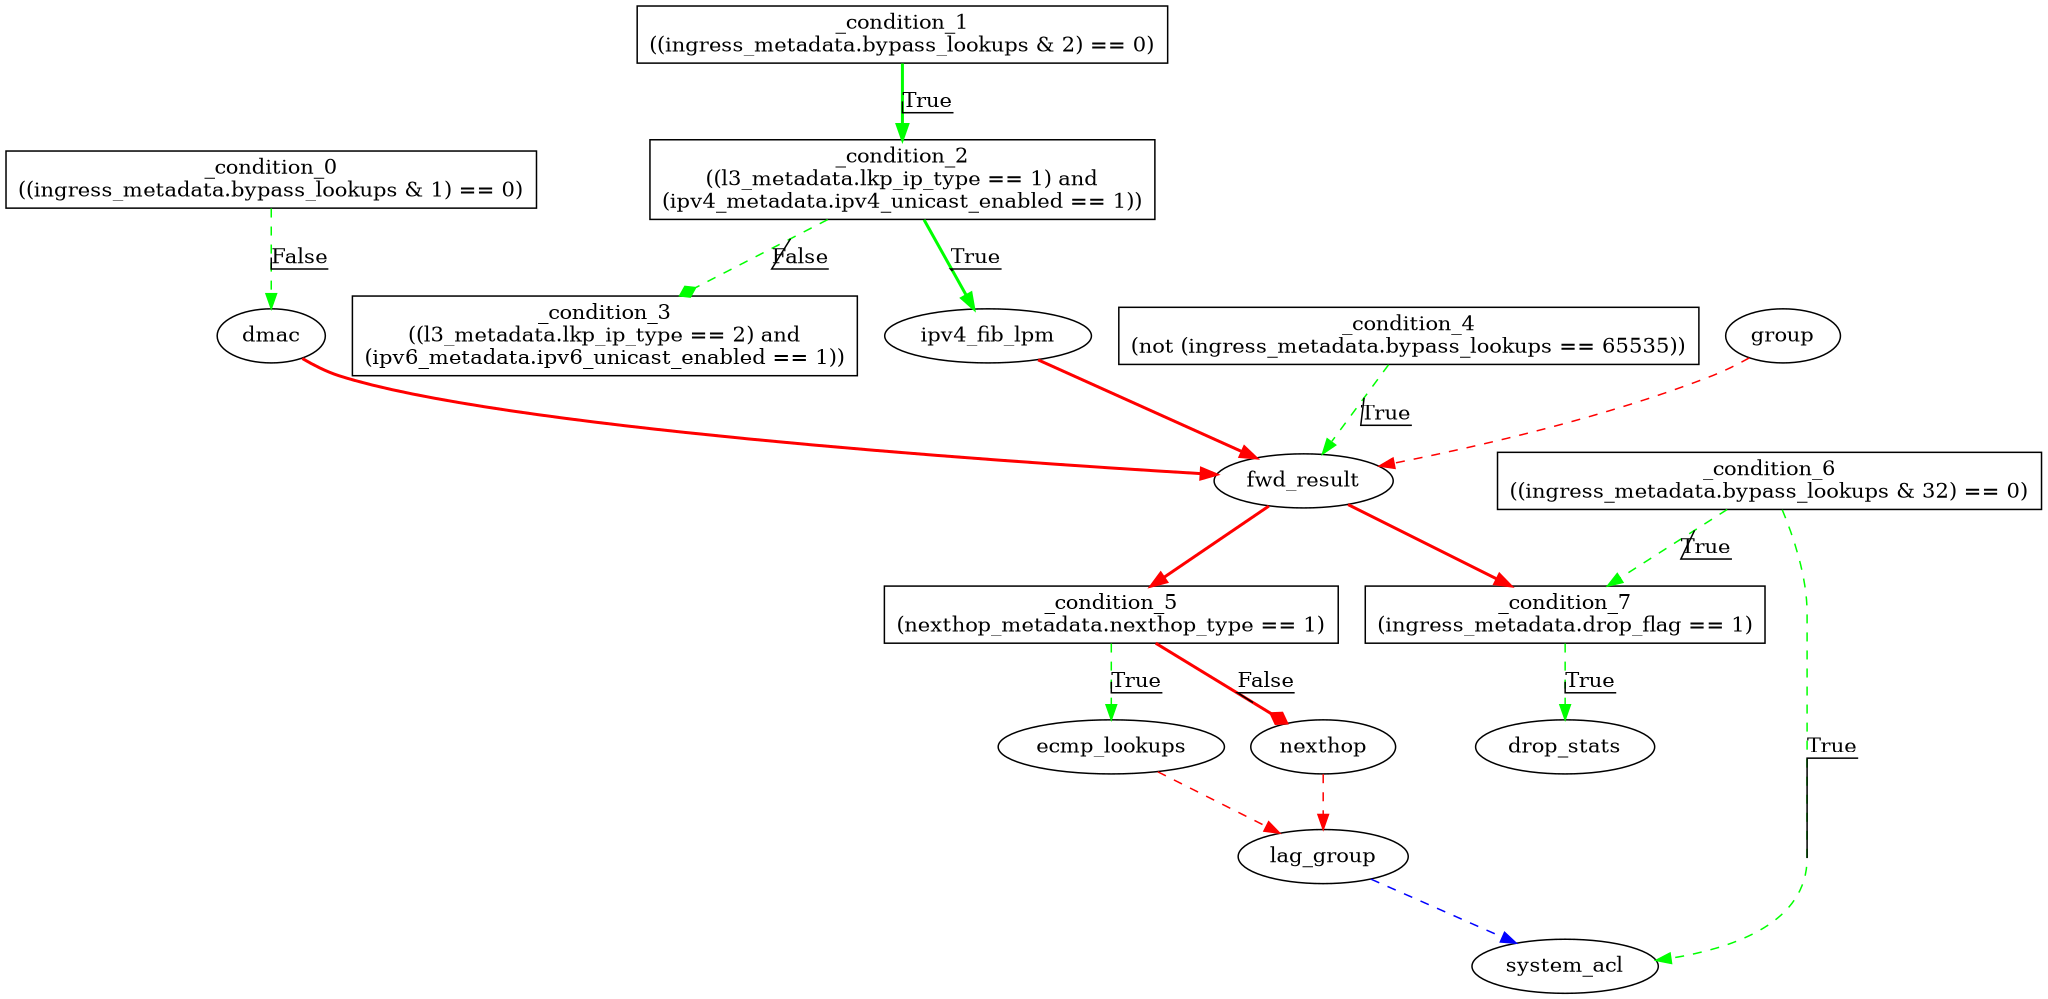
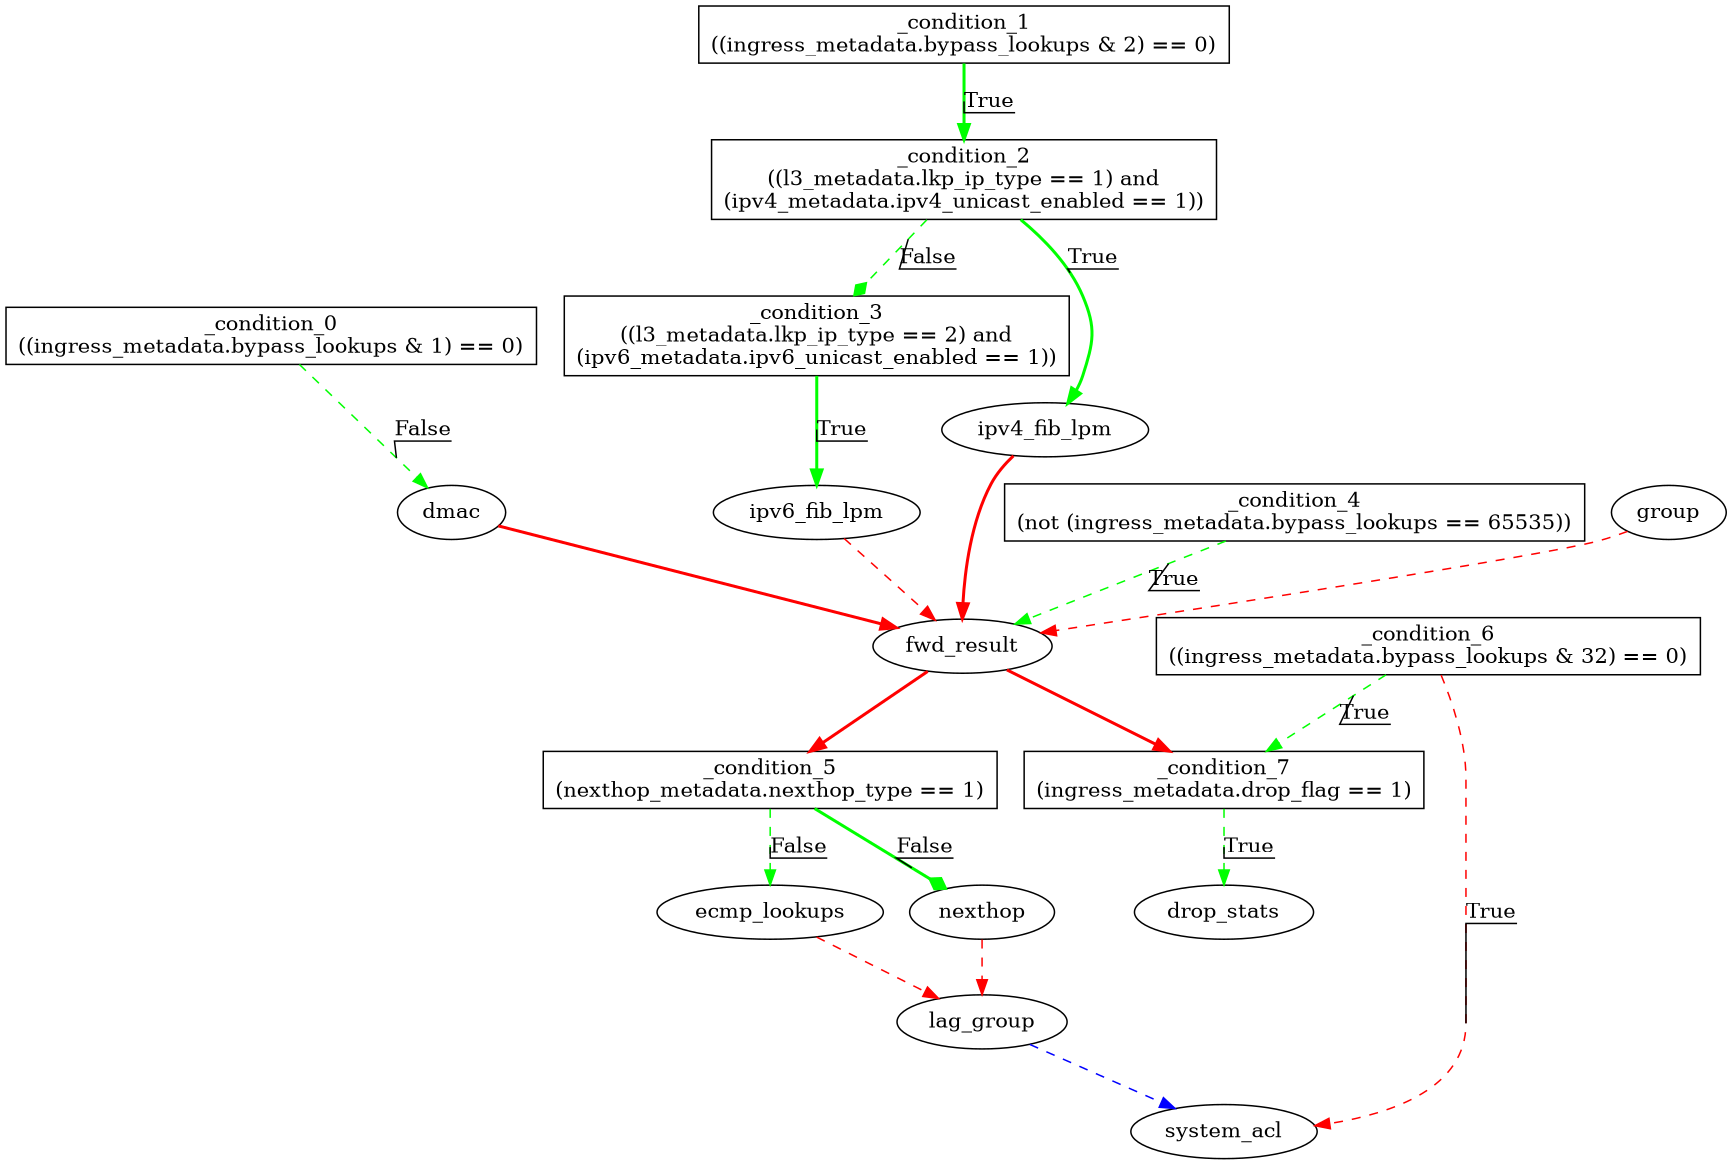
node "ipv6_fib_lpm": added
edge "_condition_5 (nexthop_metadata.nexthop_type == 1)" -> "nexthop": color red -> green
edge "_condition_5 (nexthop_metadata.nexthop_type == 1)" -> "ecmp_lookups": label "True" -> "False"
edge "_condition_6 ((ingress_metadata.bypass_lookups & 32) == 0)" -> "system_acl": color green -> red
